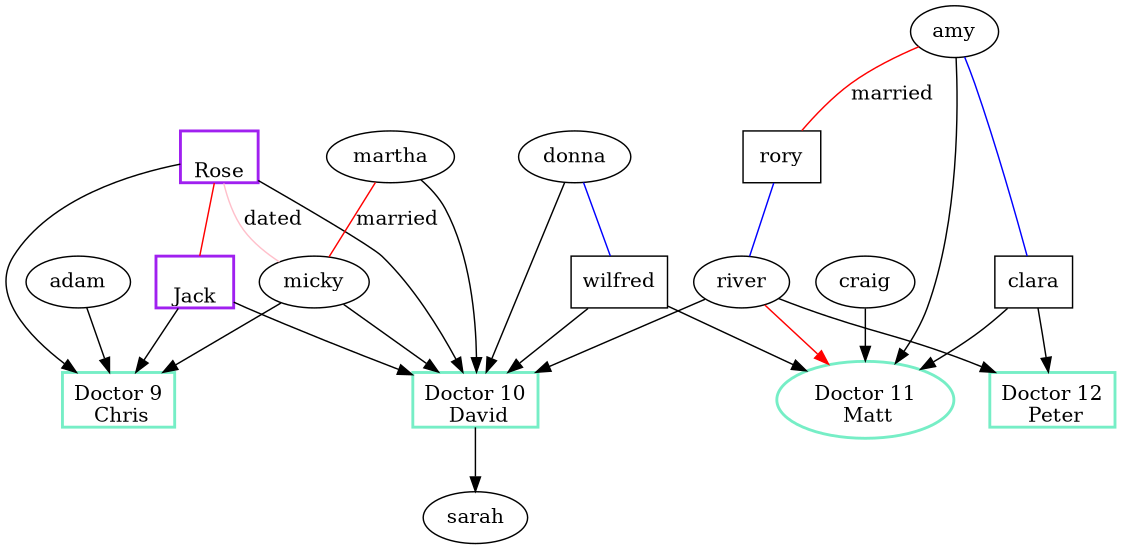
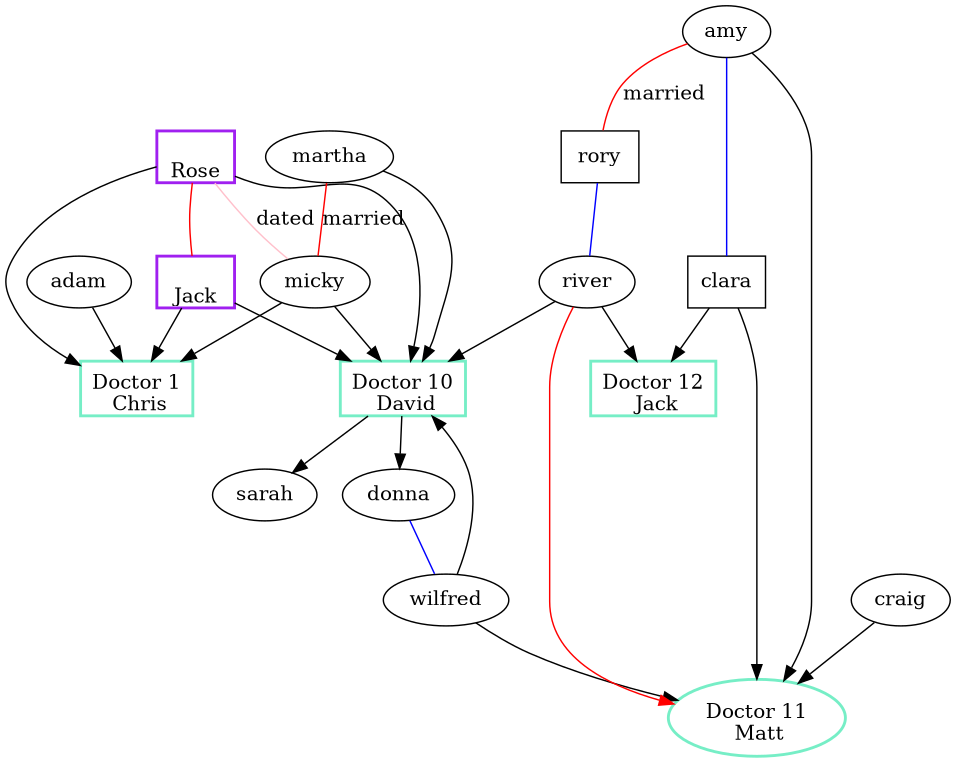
edge "donna" -> "Doctor 10 David": reversed
node "wilfred": shape box -> ellipse
node "Doctor 9 Chris": label "Doctor 9 Chris" -> "Doctor 1 Chris"
node "Doctor 12 Peter": label "Doctor 12 Peter" -> "Doctor 12 Jack"
